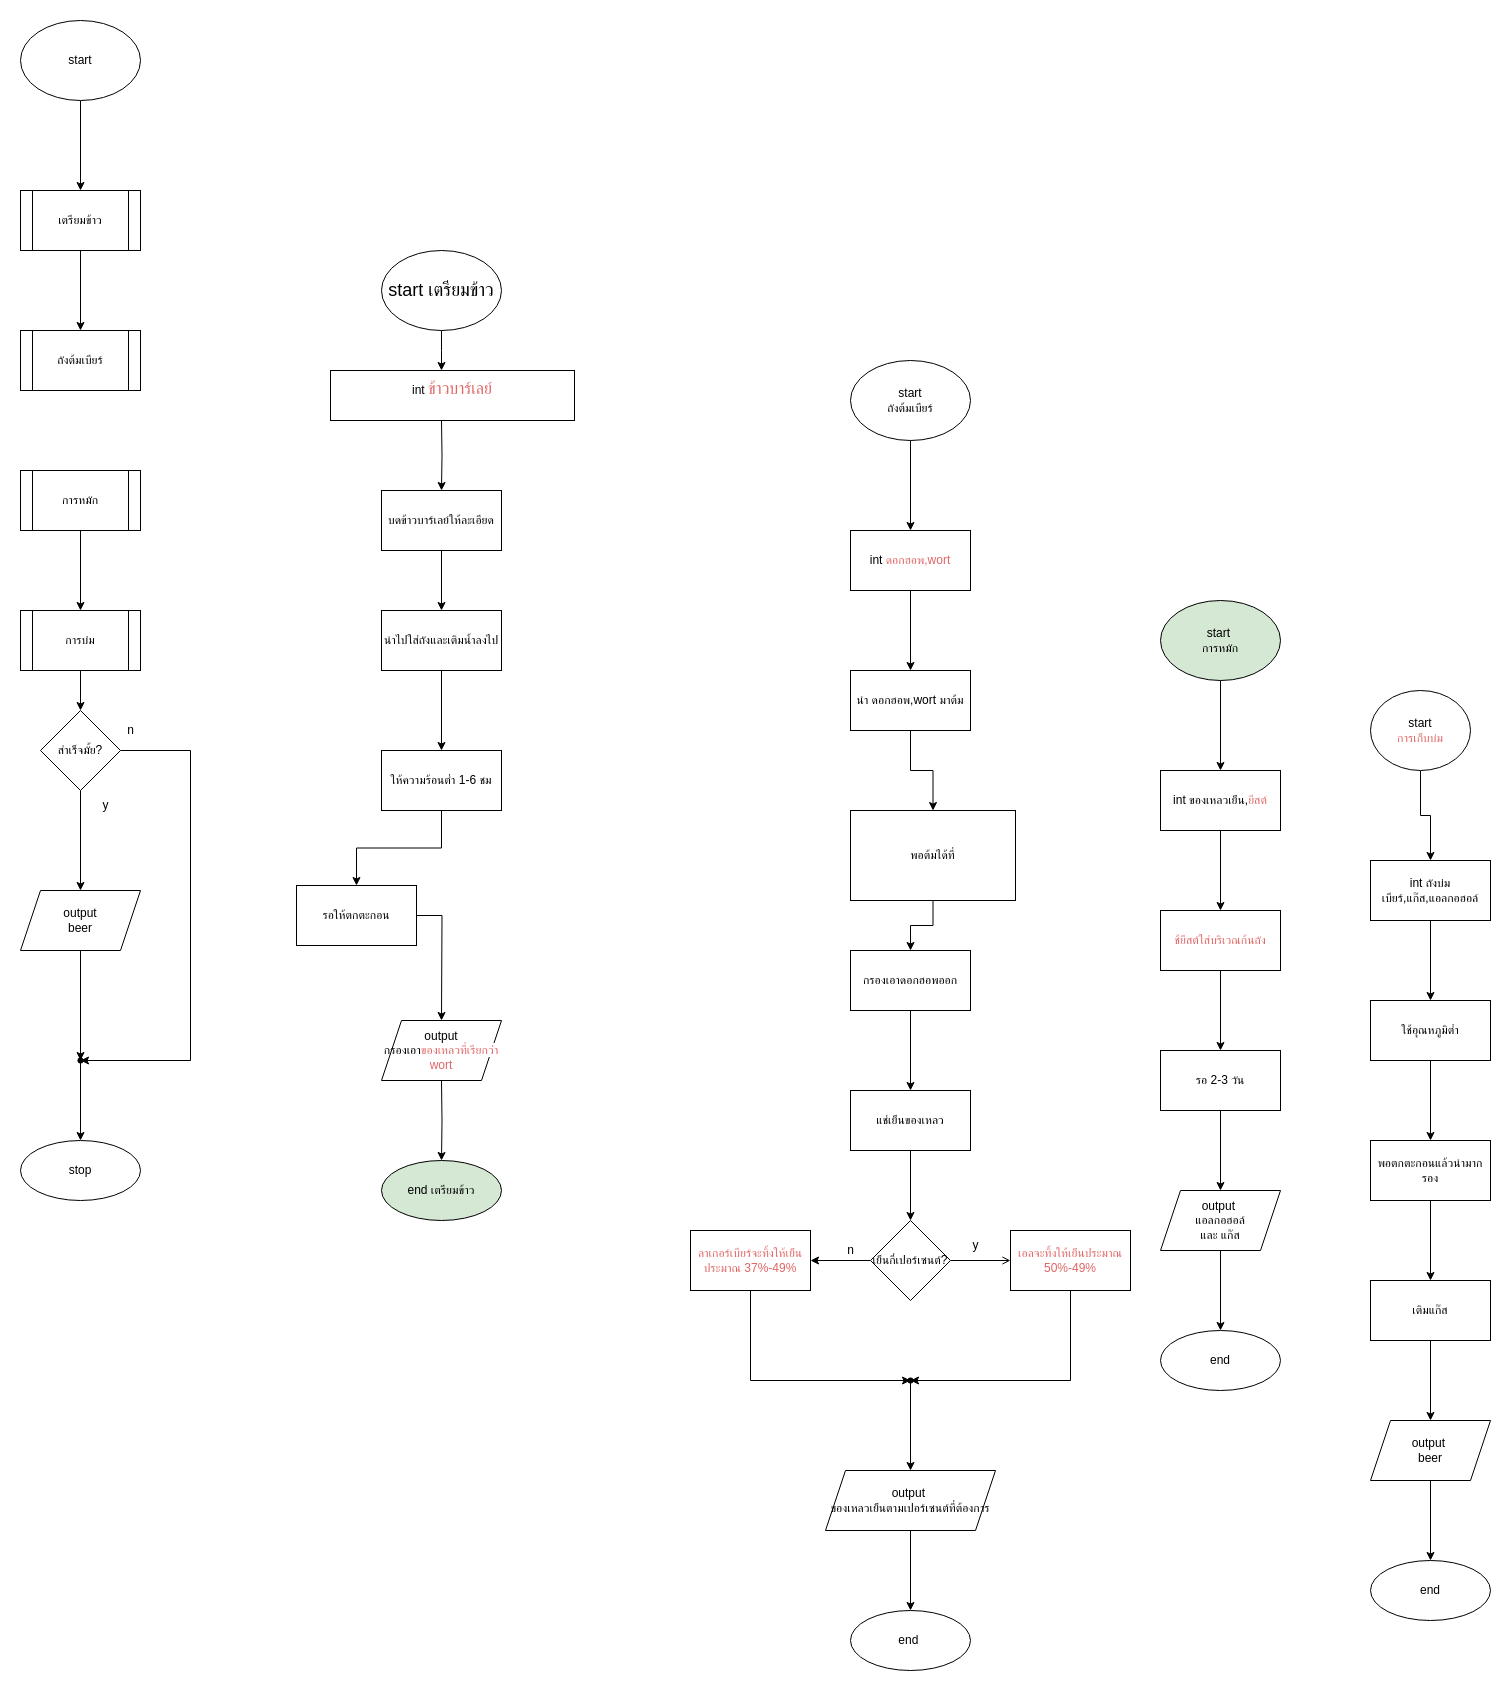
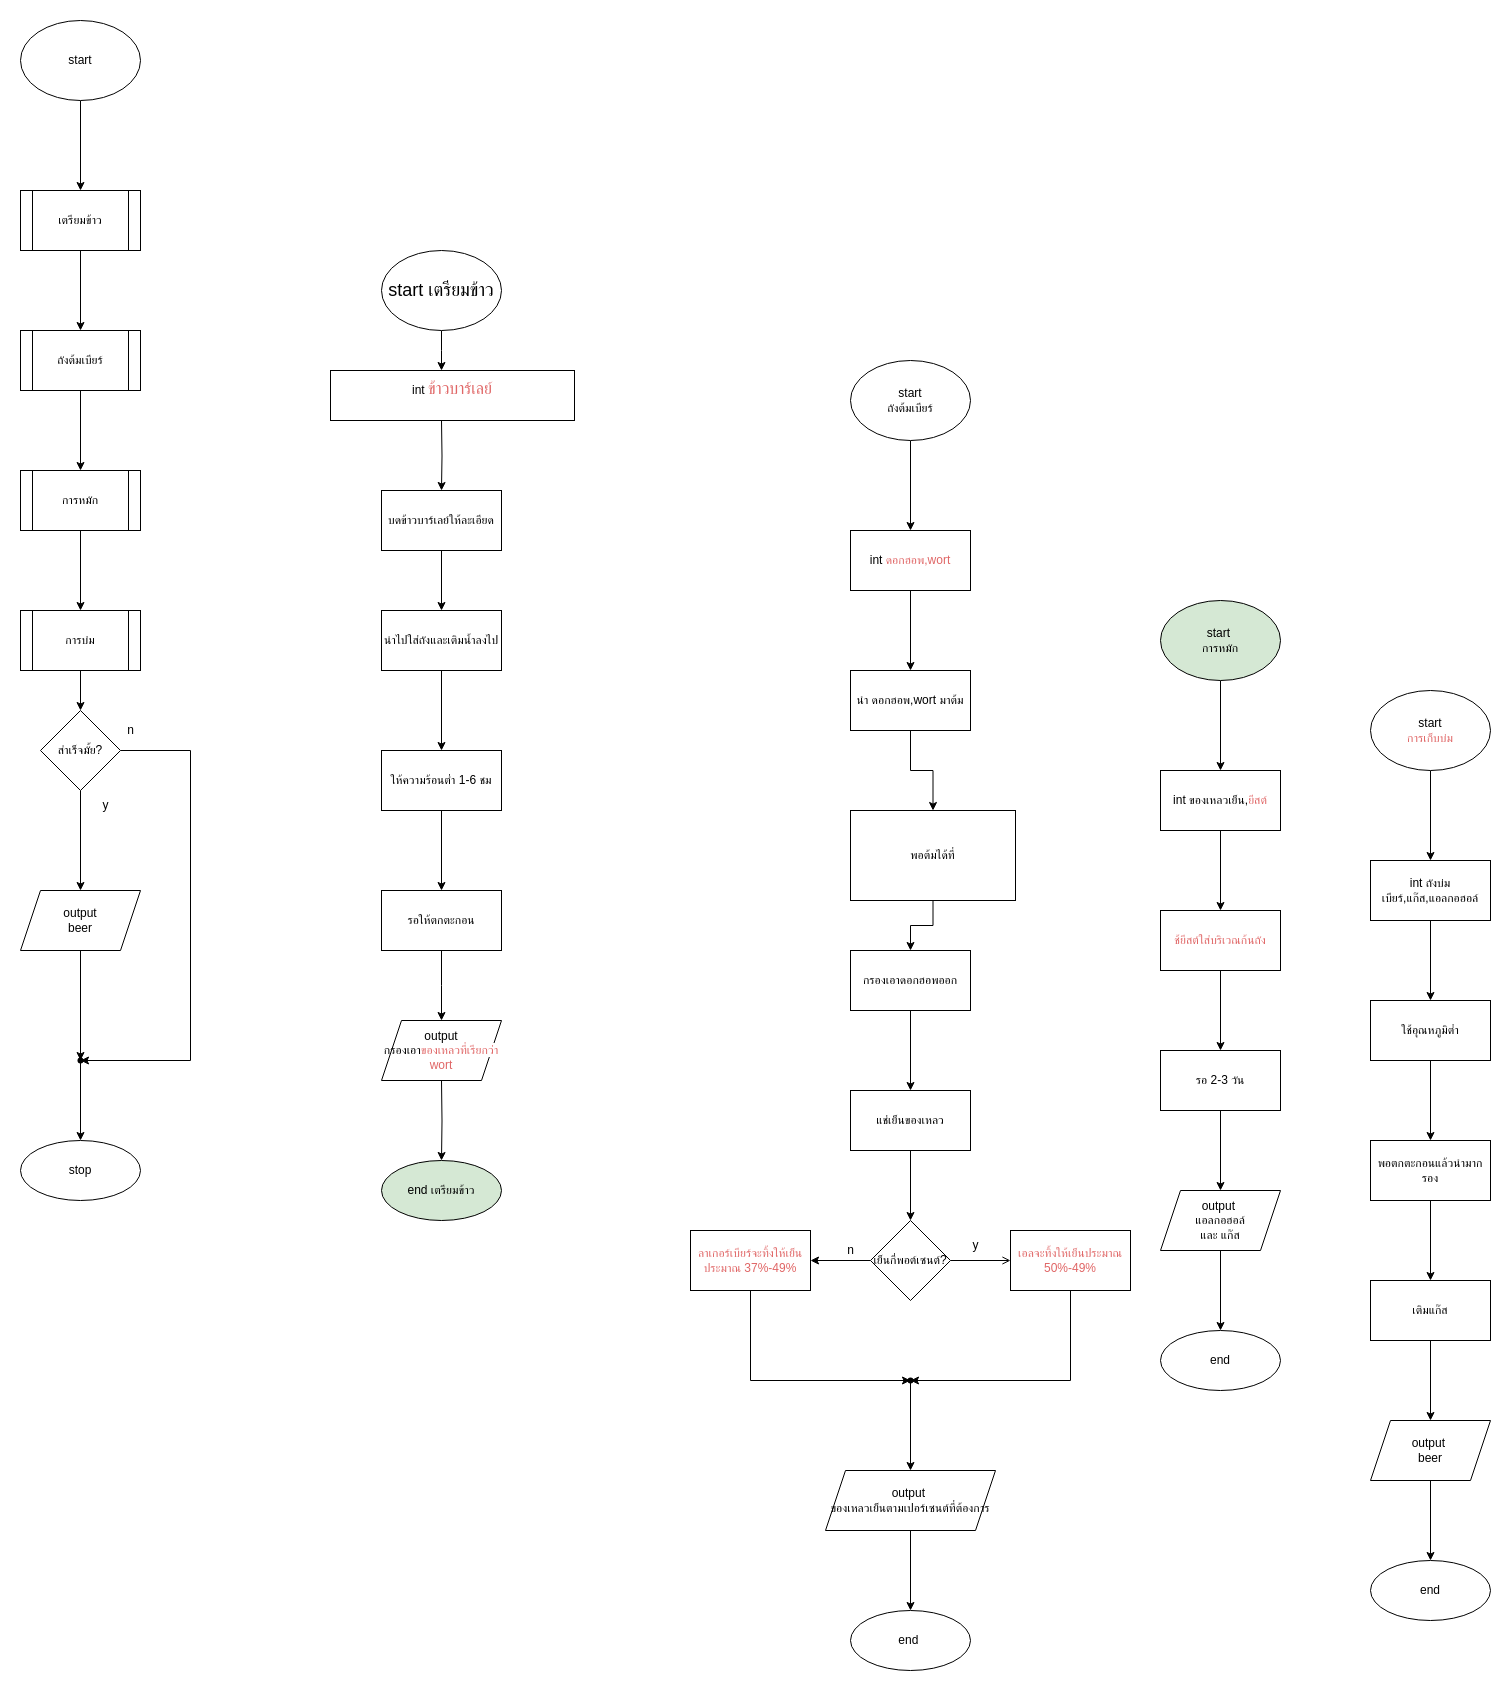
edge "ถังต้มเบียร์" -> "การหมัก": added
node "start การเก็บบ่ม": size 100x80 -> 120x80
node "รอให้ตกตะกอน": moved (357, 916) -> (442, 921)
node "เย็นกี่เปอร์เซนต์?": label "เย็นกี่เปอร์เซนต์?" -> "เย็นกี่พอต์เซนต์?"
